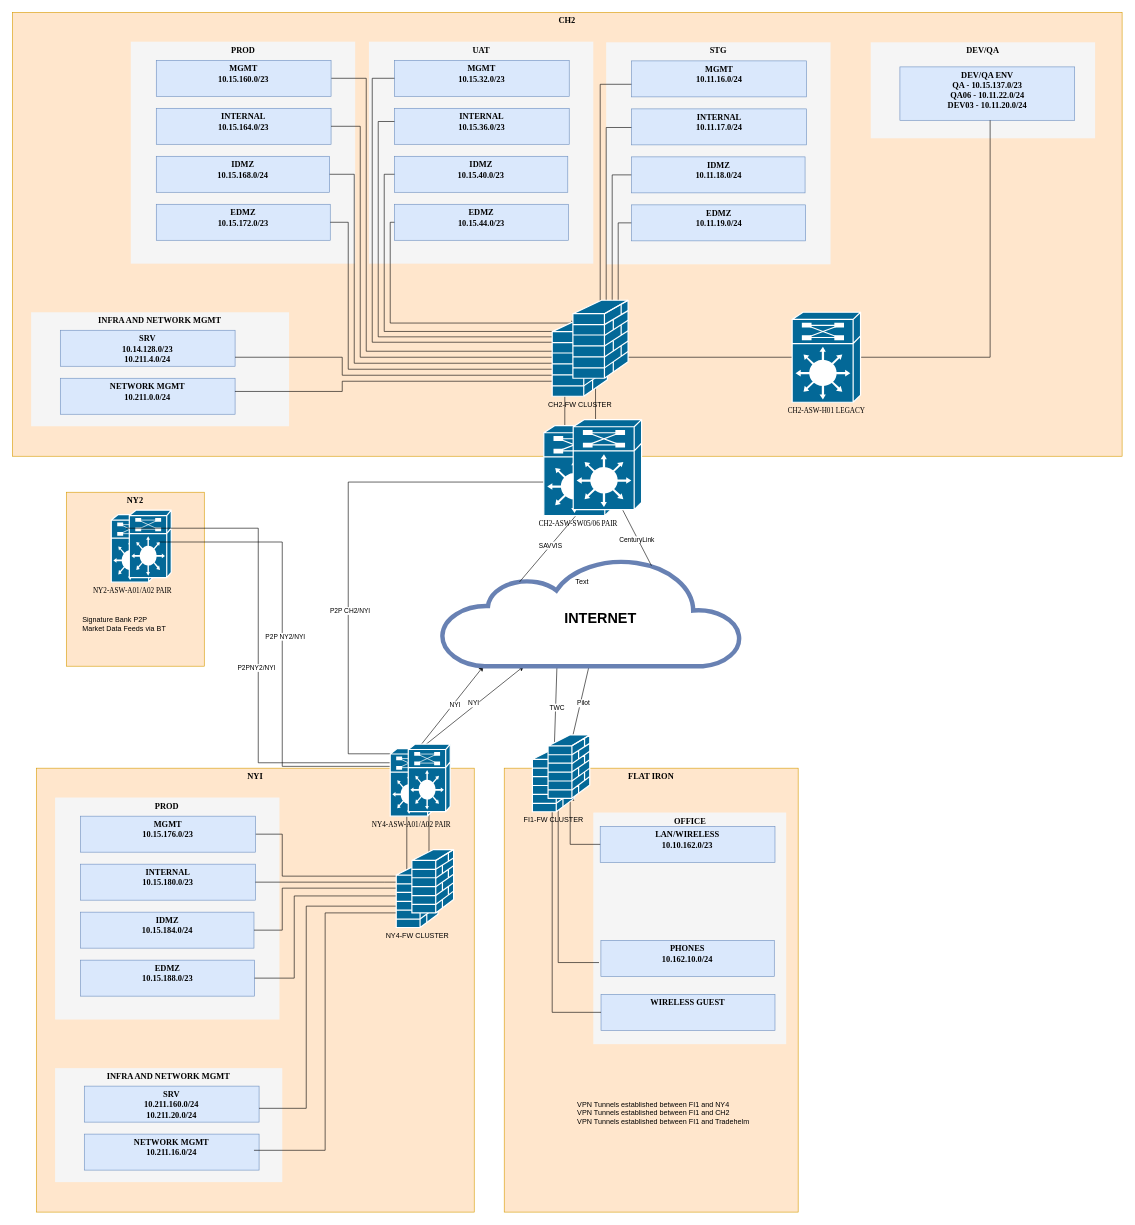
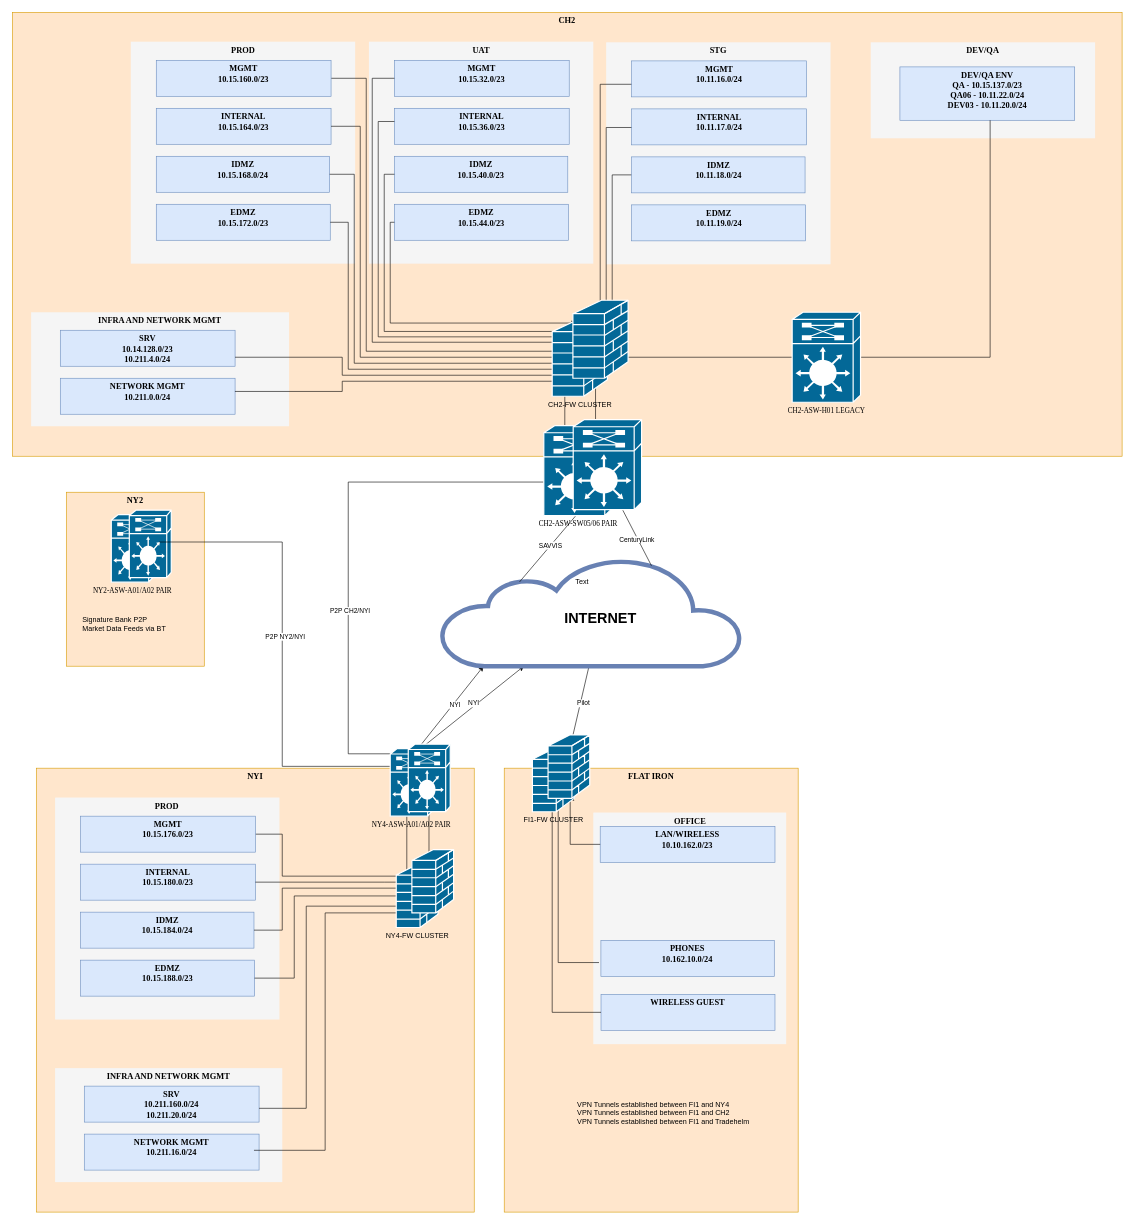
edge "EDMZ 10.11.19.0/24" -> "CH2-FW CLUSTER": removed
edge "NY2-ASW-A01/A02 PAIR" -> "NY4-ASW-A01/A02 PAIR": removed, label "P2PNY2/NYI"
edge "FI1-FW CLUSTER" -> "INTERNET": removed, label "TWC"
